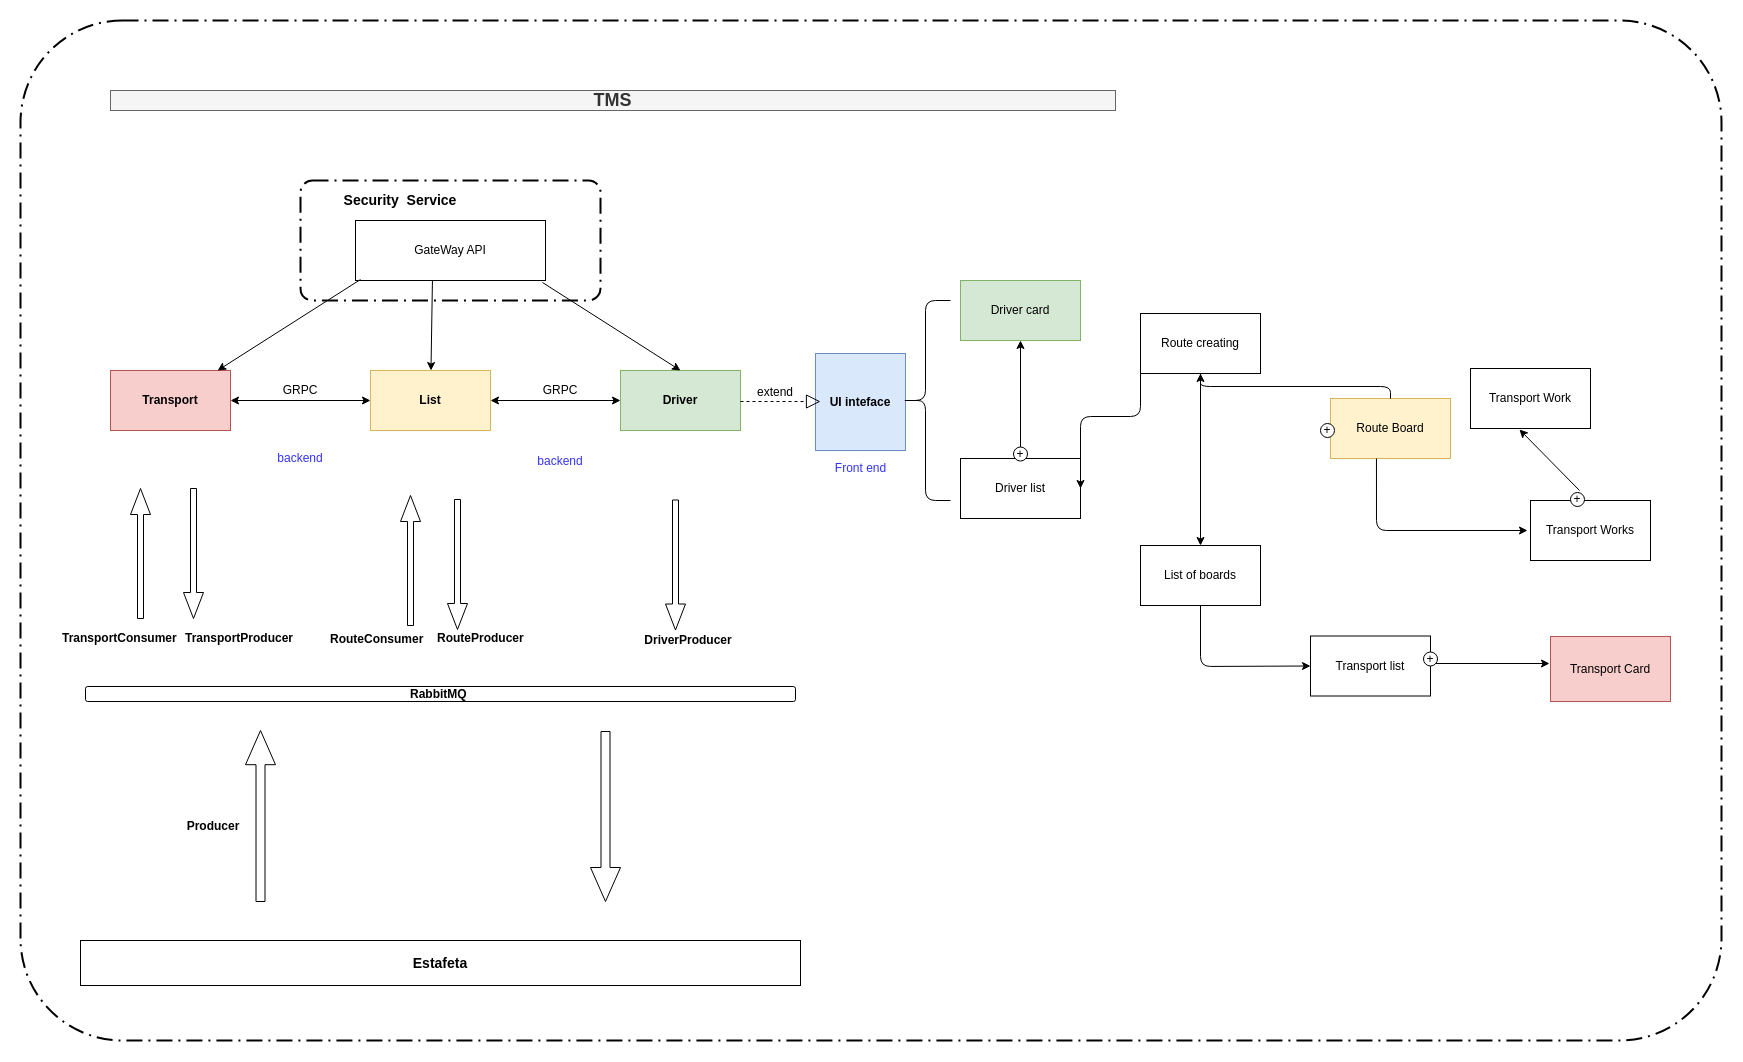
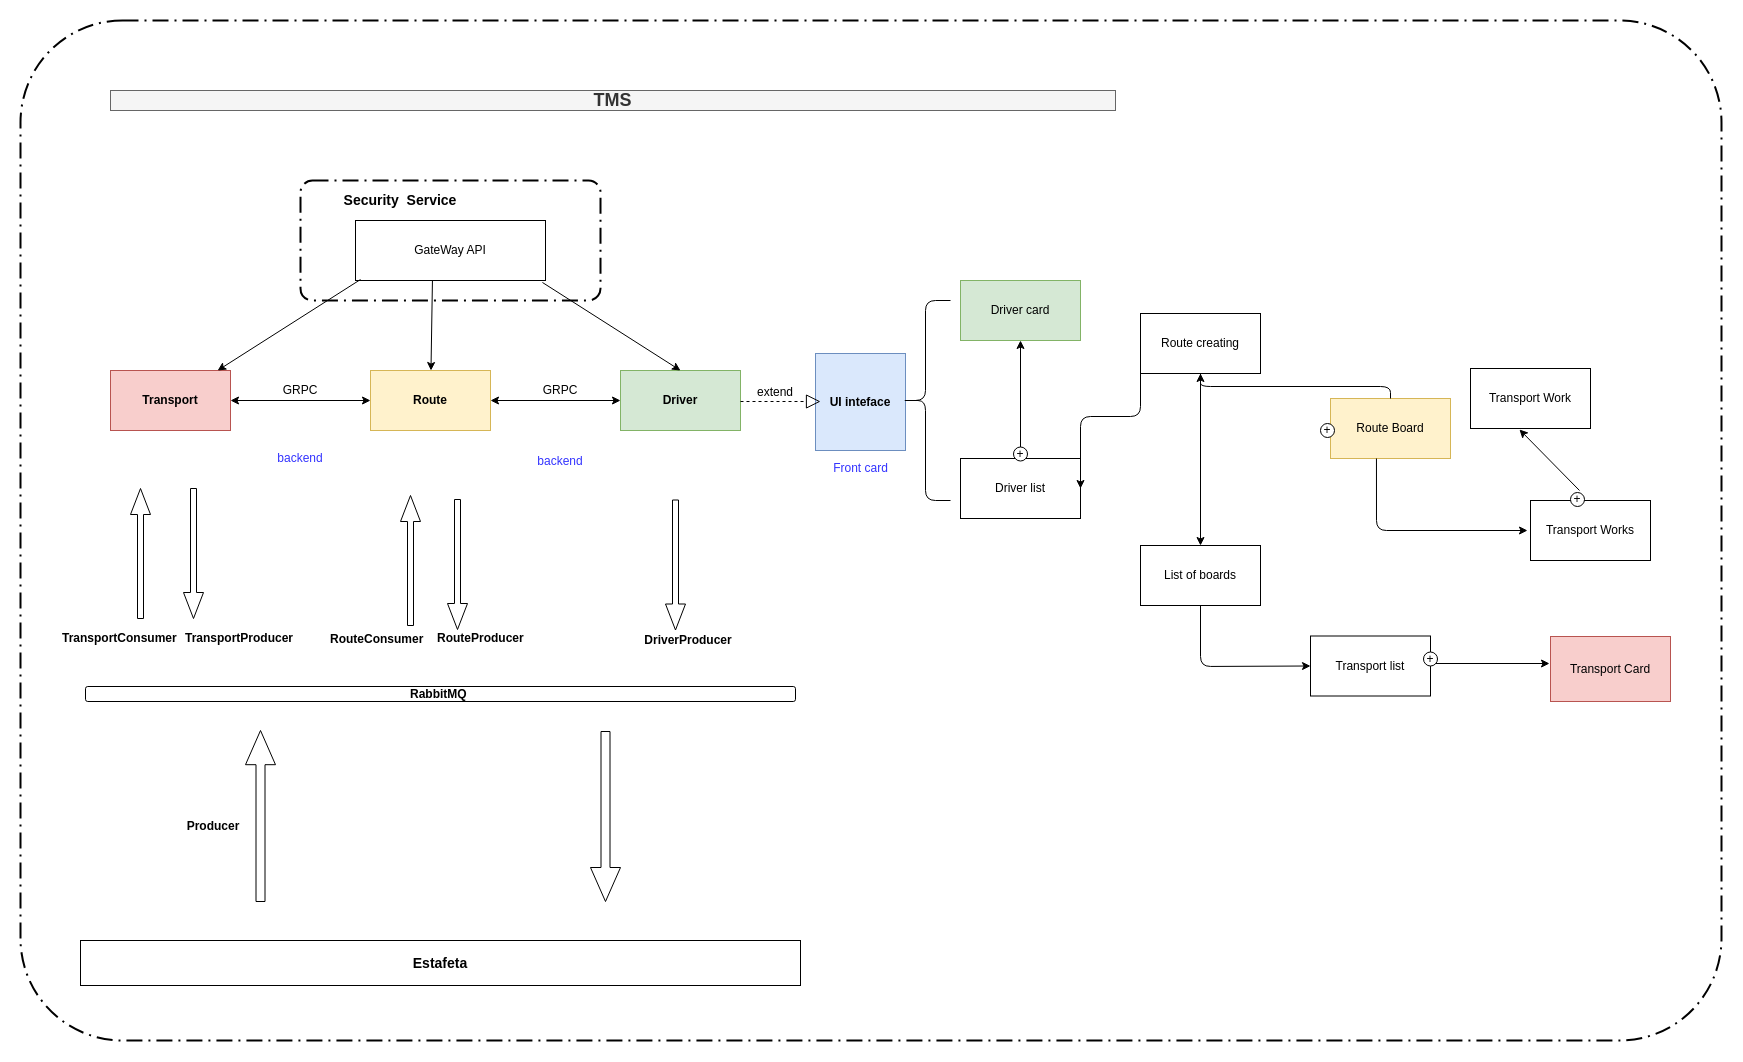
node "List": label "List" -> "Route"
node "Front end": label "Front end" -> "Front card"
